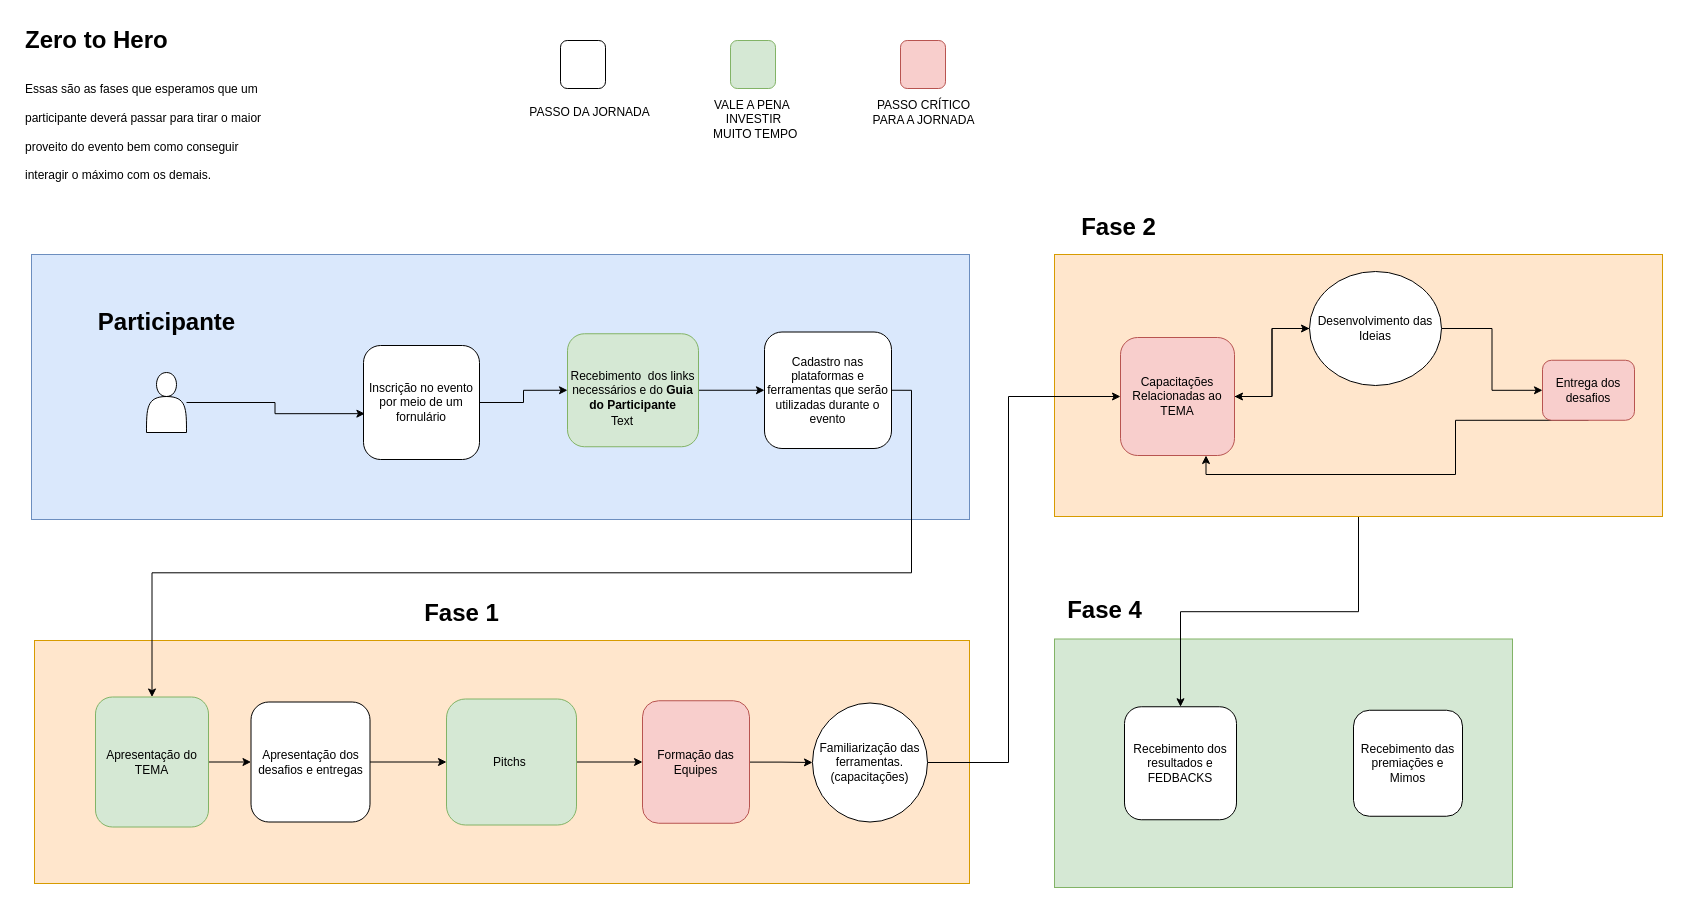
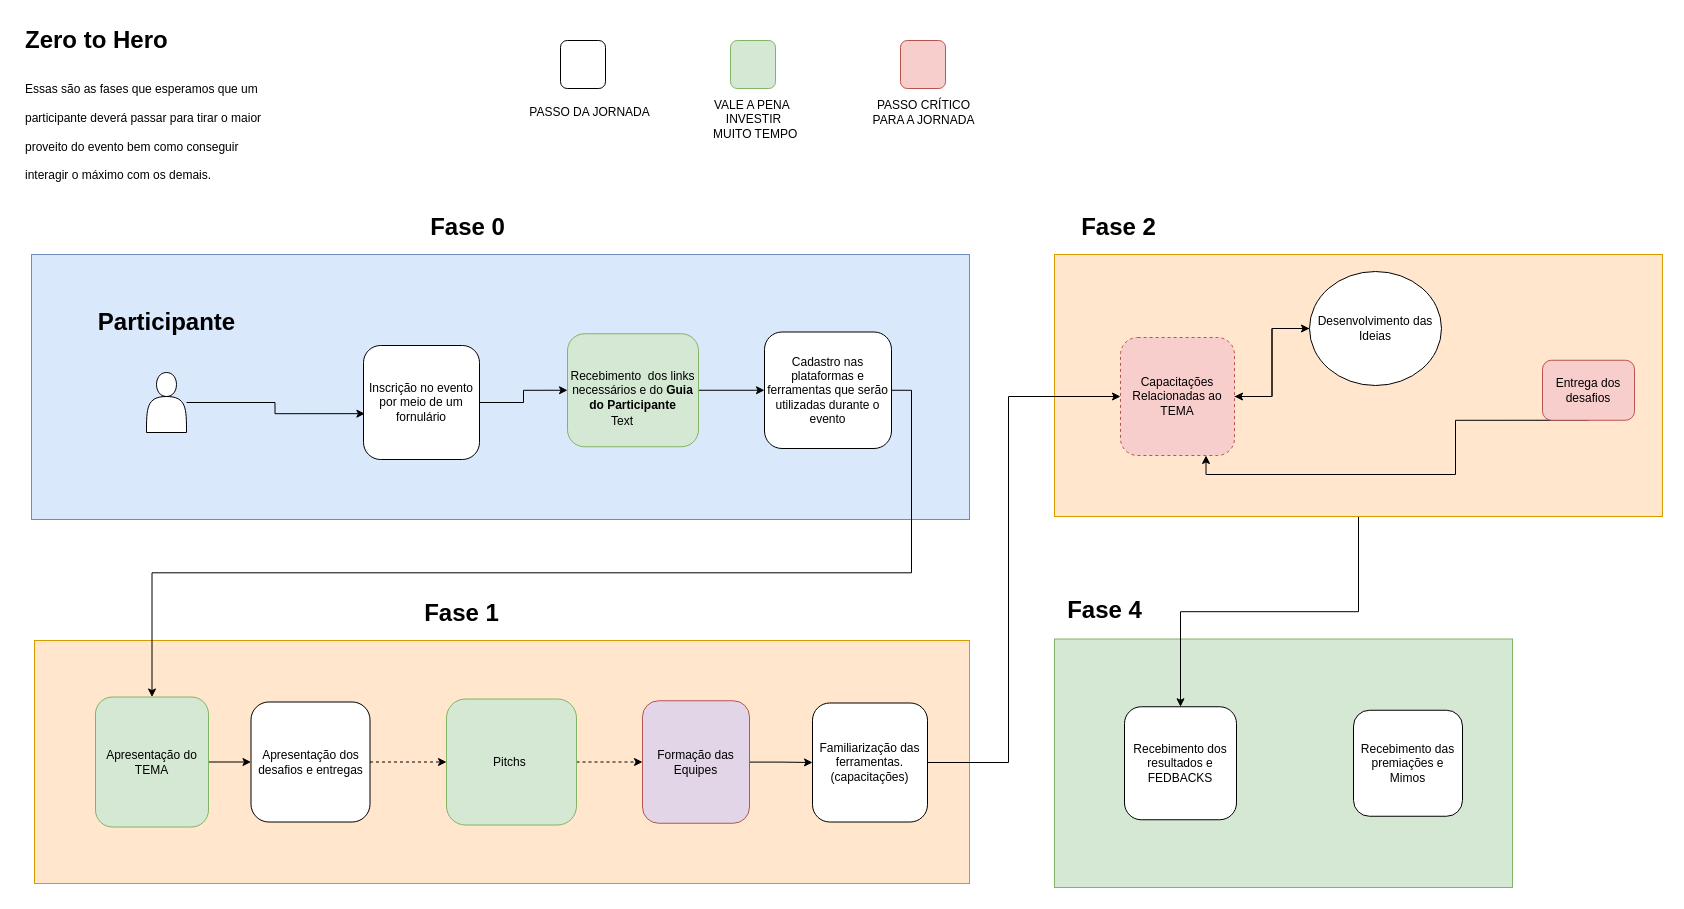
node "Fase 0": added
edge "Desenvolvimento das Ideias" -> "Entrega dos desafios": removed
node "Capacitações Relacionadas ao TEMA": style solid -> dashed
edge "Apresentação dos desafios e entregas" -> "Pitchs": style solid -> dashed
edge "Pitchs" -> "Formação das Equipes": style solid -> dashed
node "Formação das Equipes": fillcolor #f8cecc -> #e1d5e7
node "Familiarização das ferramentas. (capacitações)": shape ellipse -> rounded rectangle
